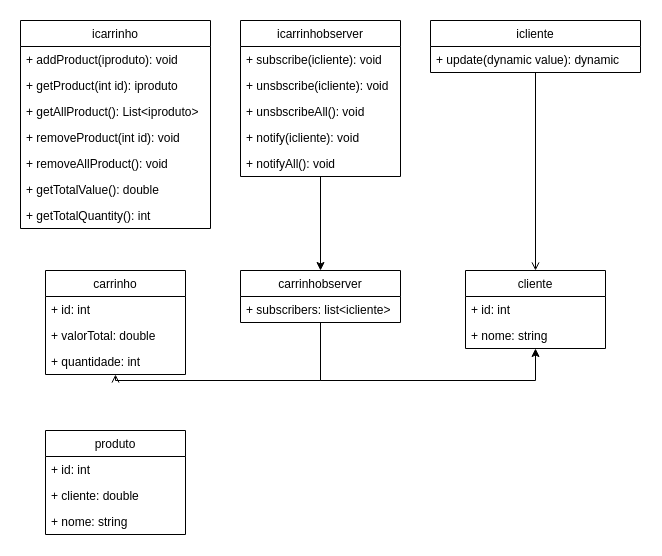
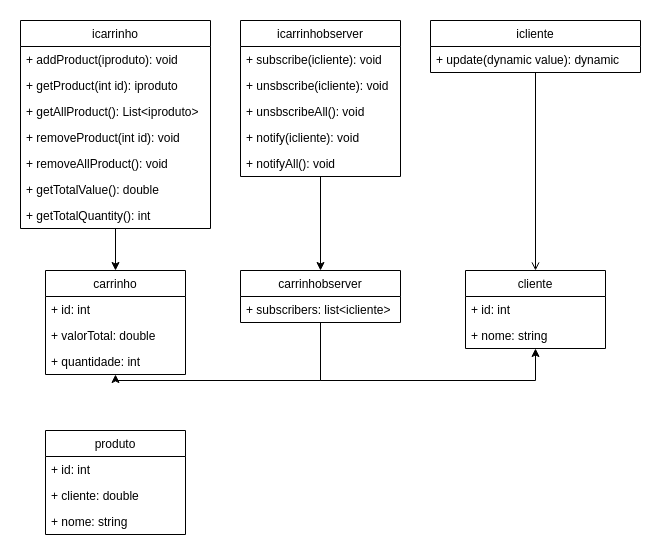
edge "icarrinho" -> "carrinho": added
edge "carrinhobserver" -> "carrinho": arrowhead open -> classic
